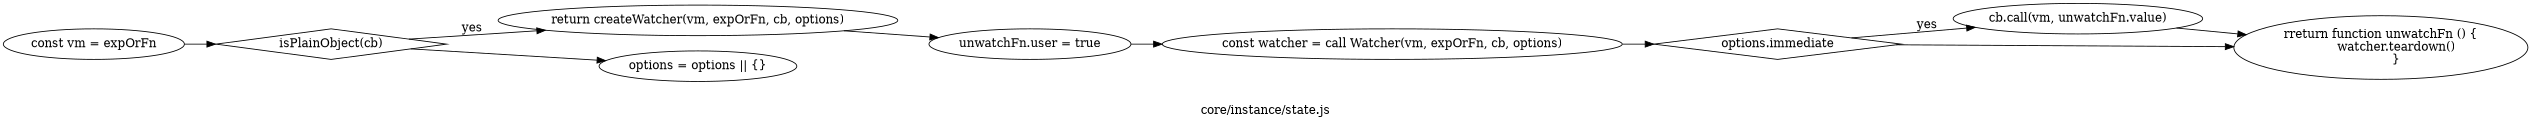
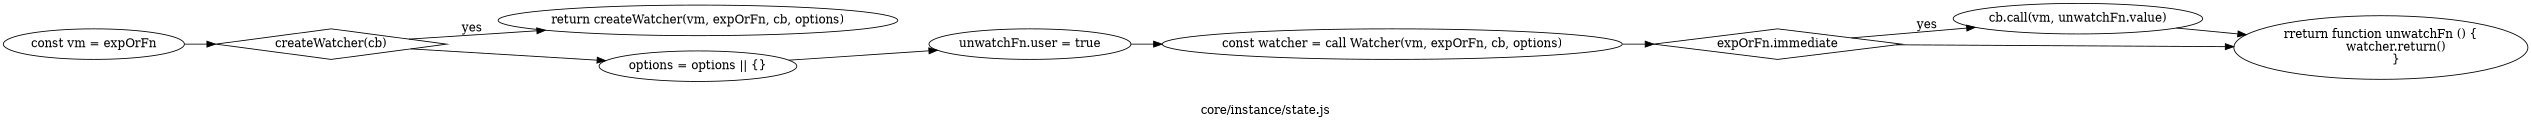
edge "return createWatcher(vm, expOrFn, cb, options)" -> "unwatchFn.user = true": now "options = options || {}" -> "unwatchFn.user = true"
node "isPlainObject(cb)": label "isPlainObject(cb)" -> "createWatcher(cb)"
node "options.immediate": label "options.immediate" -> "expOrFn.immediate"
node "rreturn function unwatchFn () { watcher.teardown() }": label "rreturn function unwatchFn () { watcher.teardown() }" -> "rreturn function unwatchFn () { watcher.return() }"
